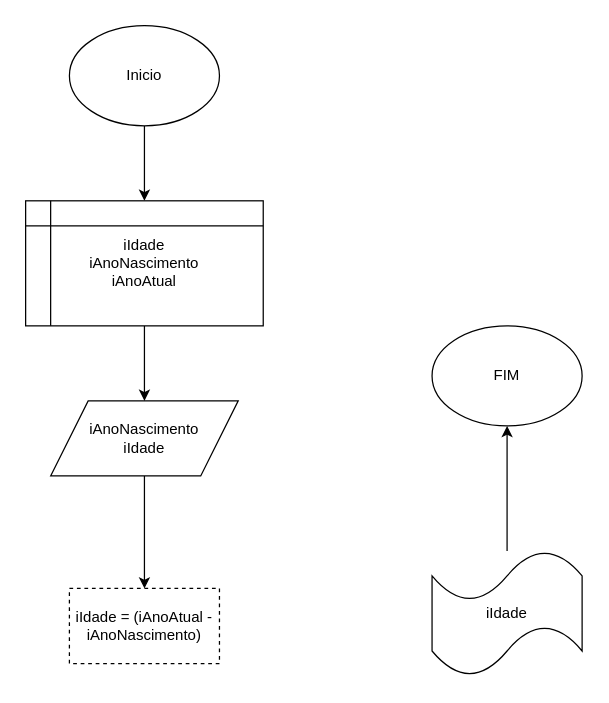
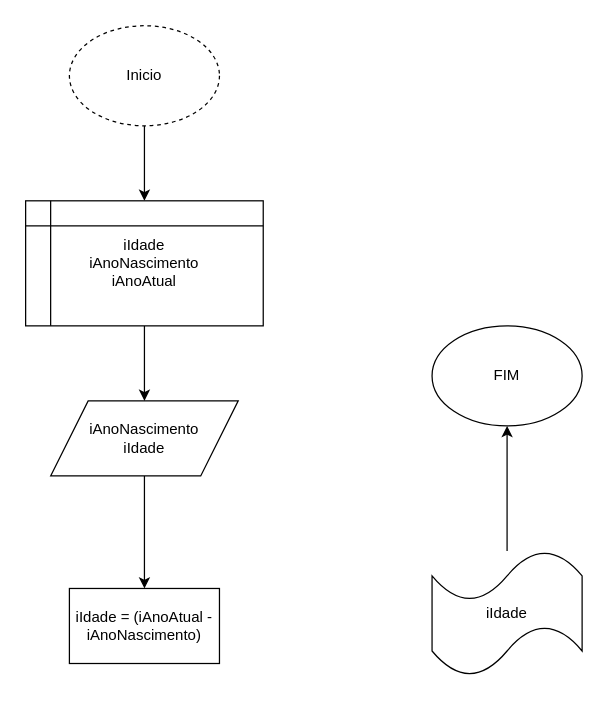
node "Inicio": style solid -> dashed
node "iIdade = (iAnoAtual - iAnoNascimento)": style dashed -> solid
